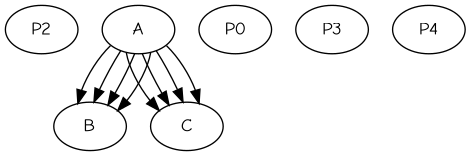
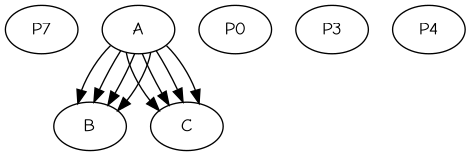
node "P2": label "P2" -> "P7"
